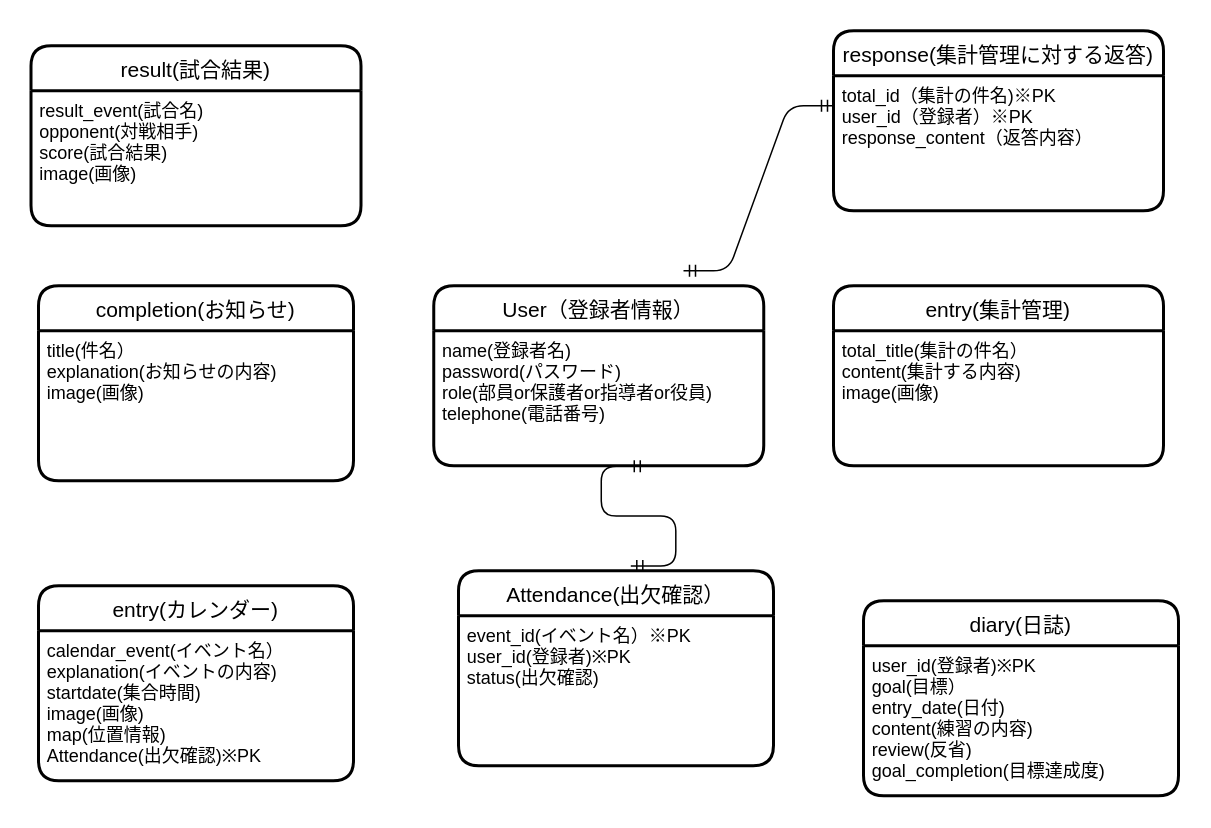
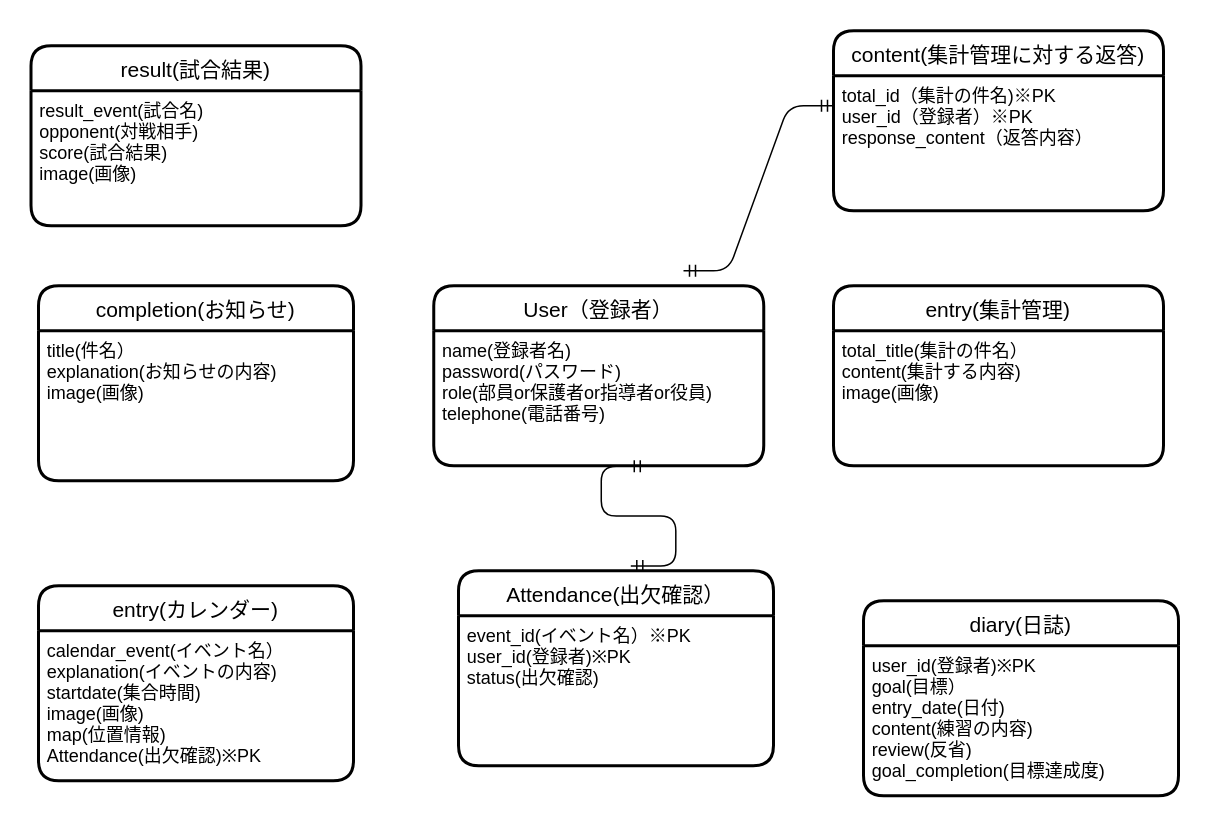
node "response(集計管理に対する返答)": label "response(集計管理に対する返答)" -> "content(集計管理に対する返答)"
node "User（登録者情報）": label "User（登録者情報）" -> "User（登録者）"
